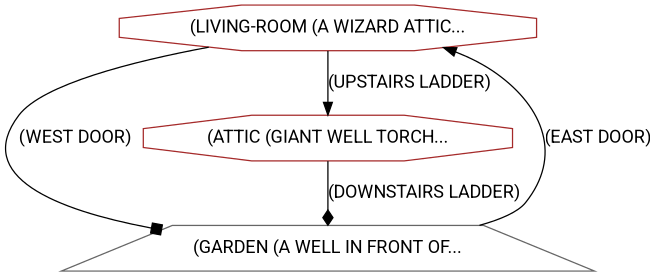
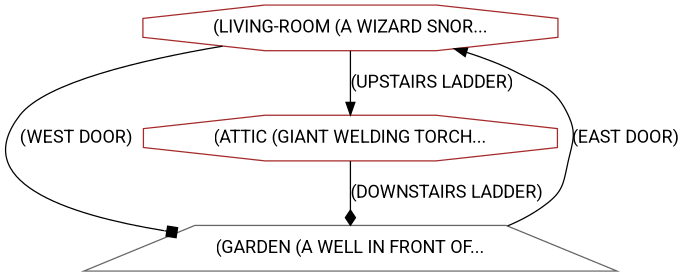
node "(LIVING-ROOM (A WIZARD ATTIC...": label "(LIVING-ROOM (A WIZARD ATTIC..." -> "(LIVING-ROOM (A WIZARD SNOR..."
node "(ATTIC (GIANT WELL TORCH...": label "(ATTIC (GIANT WELL TORCH..." -> "(ATTIC (GIANT WELDING TORCH..."
